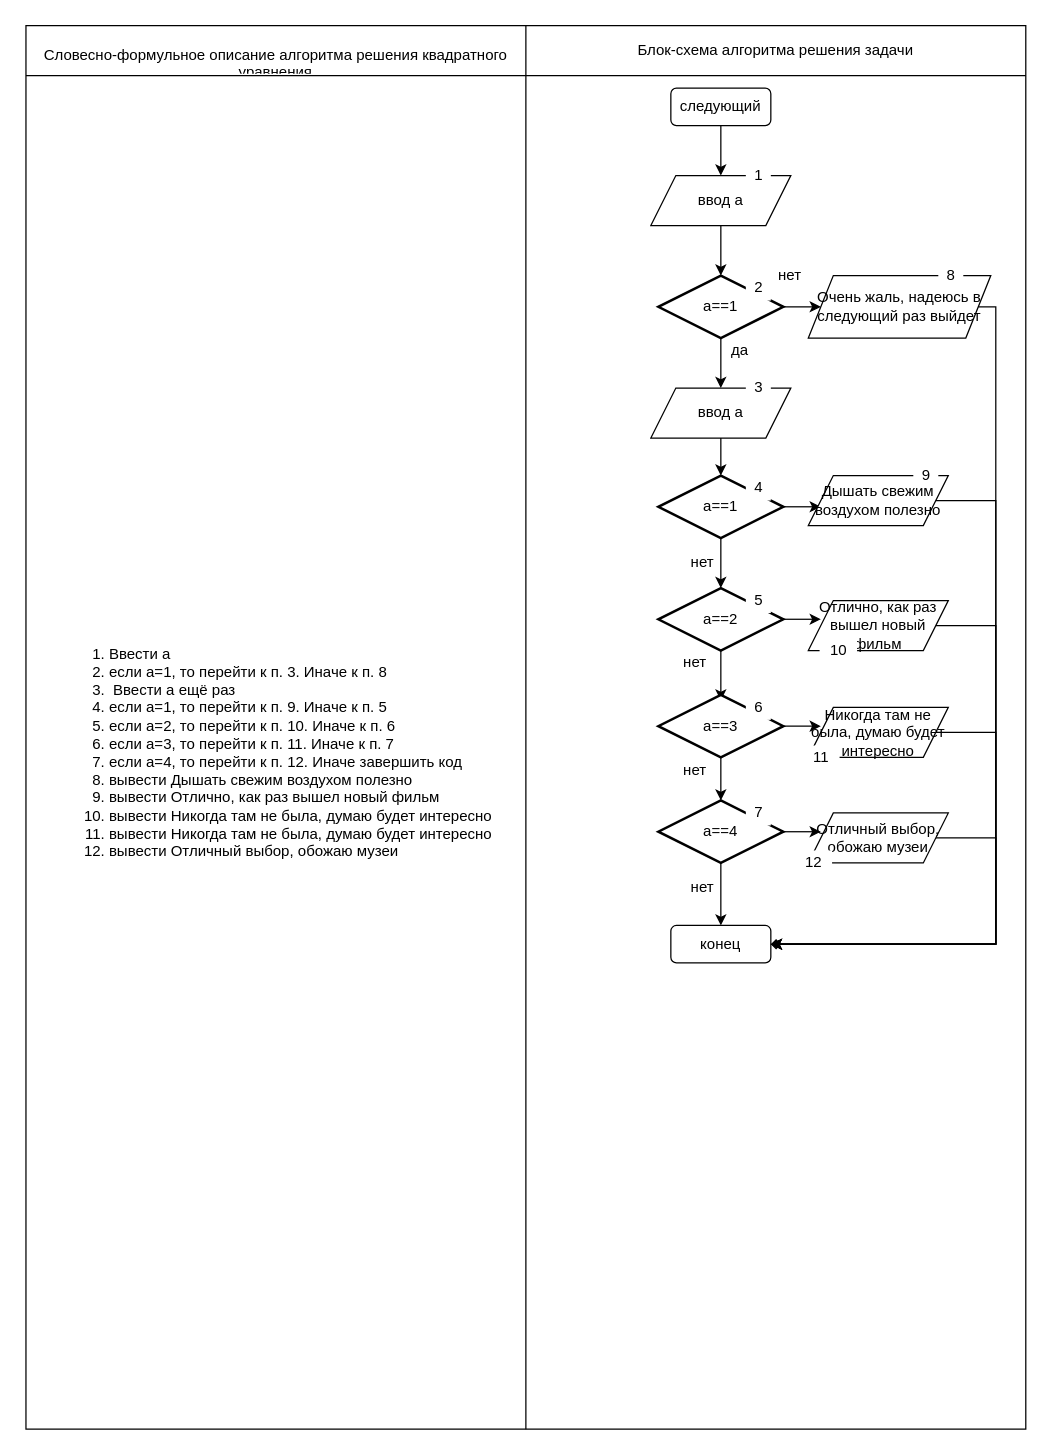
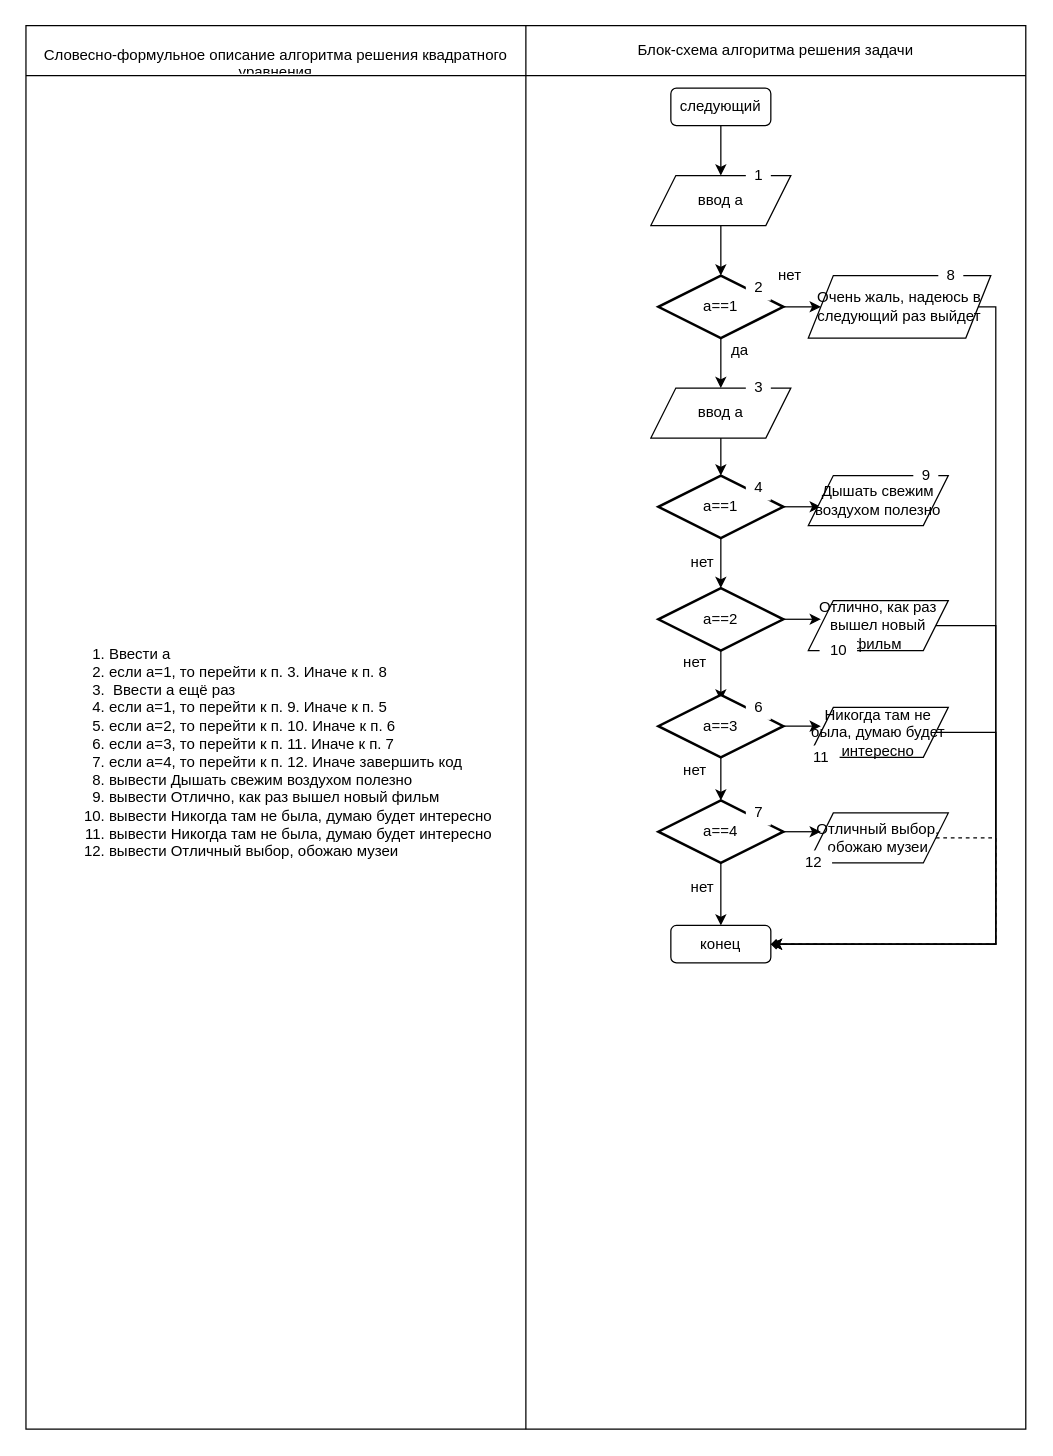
edge "Дышать свежим воздухом полезно" -> "конец": removed
node "5": removed
edge "Отличный выбор, обожаю музеи" -> "конец": style solid -> dashed
